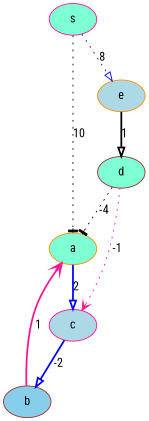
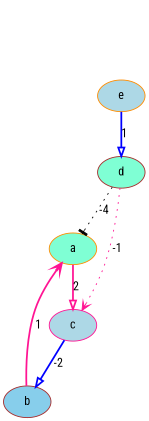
node "s": removed
edge "e" -> "d": color black -> blue
edge "a" -> "c": color blue -> deeppink
